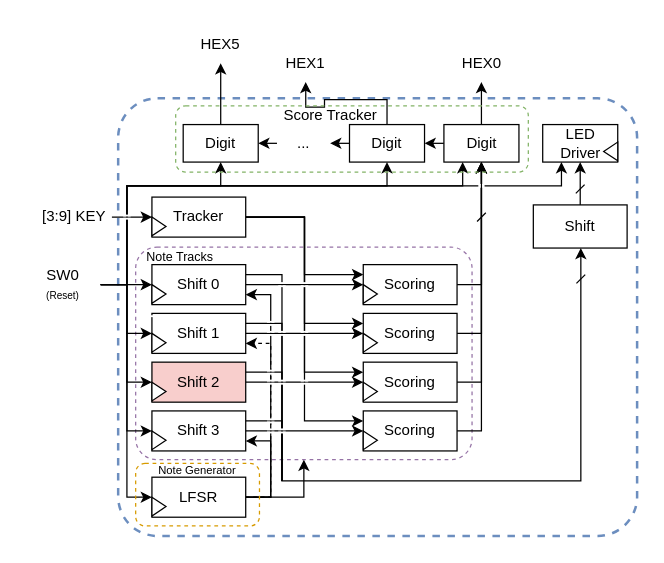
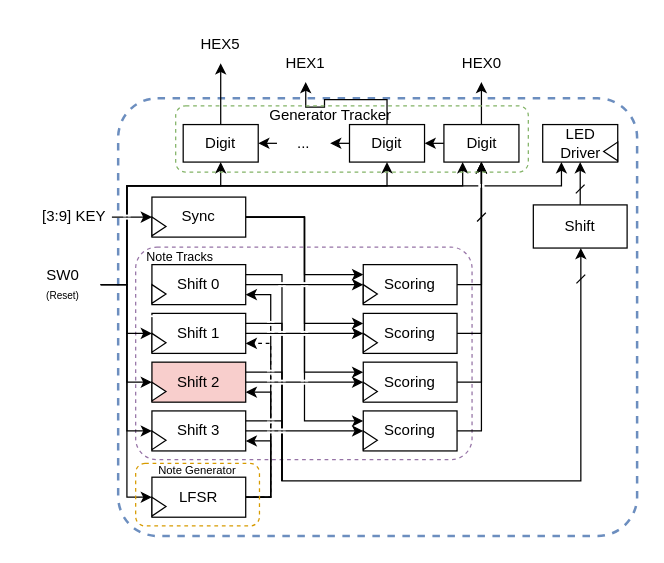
node "Score Tracker": label "Score Tracker" -> "Generator Tracker"
node "Tracker": label "Tracker" -> "Sync"
edge "SW0 (Reset)" -> "Shift 0": removed
edge "LFSR" -> "Note Tracks": now "LFSR" -> "Shift 2"
